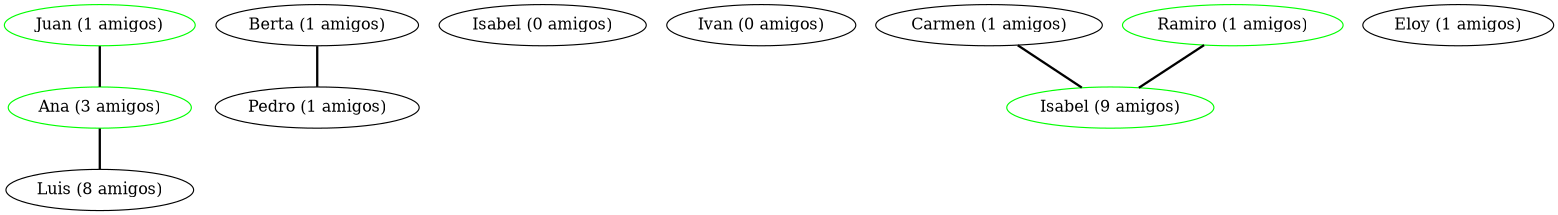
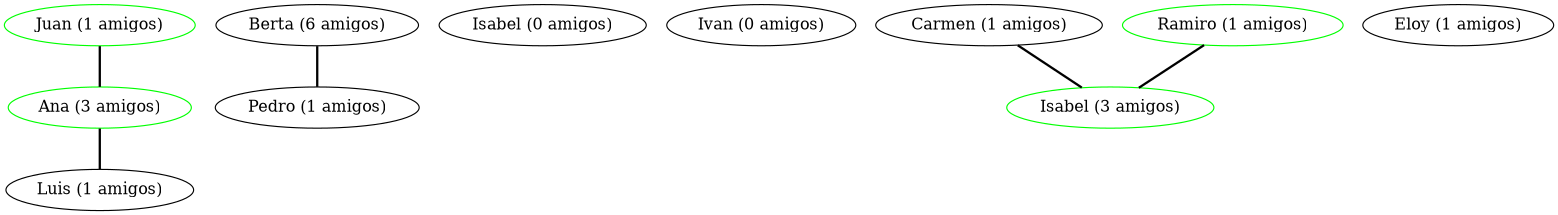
node "Berta (1 amigos)": label "Berta (1 amigos)" -> "Berta (6 amigos)"
node "Isabel (9 amigos)": label "Isabel (9 amigos)" -> "Isabel (3 amigos)"
node "Luis (8 amigos)": label "Luis (8 amigos)" -> "Luis (1 amigos)"
